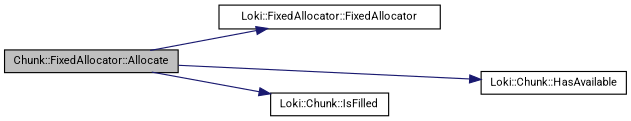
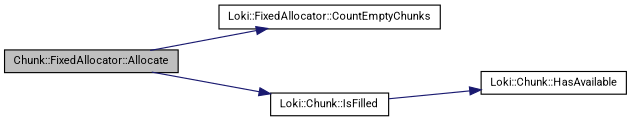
node "Loki::FixedAllocator::FixedAllocator": label "Loki::FixedAllocator::FixedAllocator" -> "Loki::FixedAllocator::CountEmptyChunks"
edge "Chunk::FixedAllocator::Allocate" -> "Loki::Chunk::HasAvailable": now "Loki::Chunk::IsFilled" -> "Loki::Chunk::HasAvailable"
